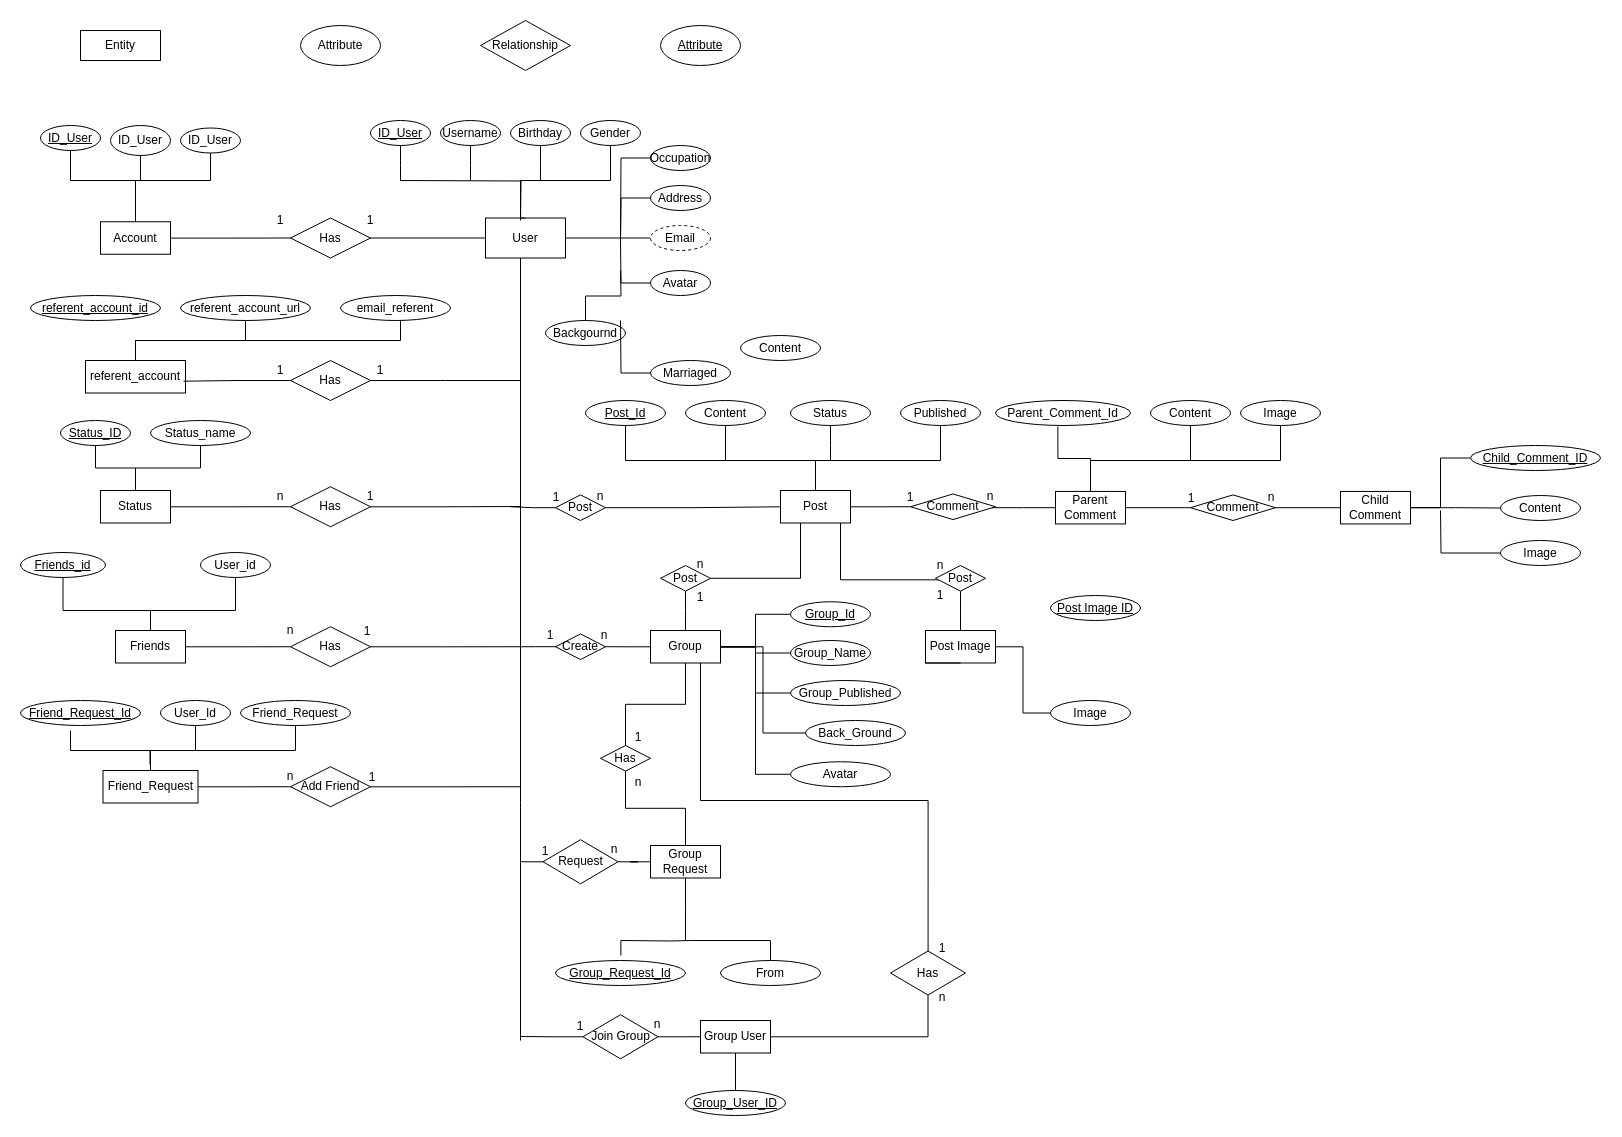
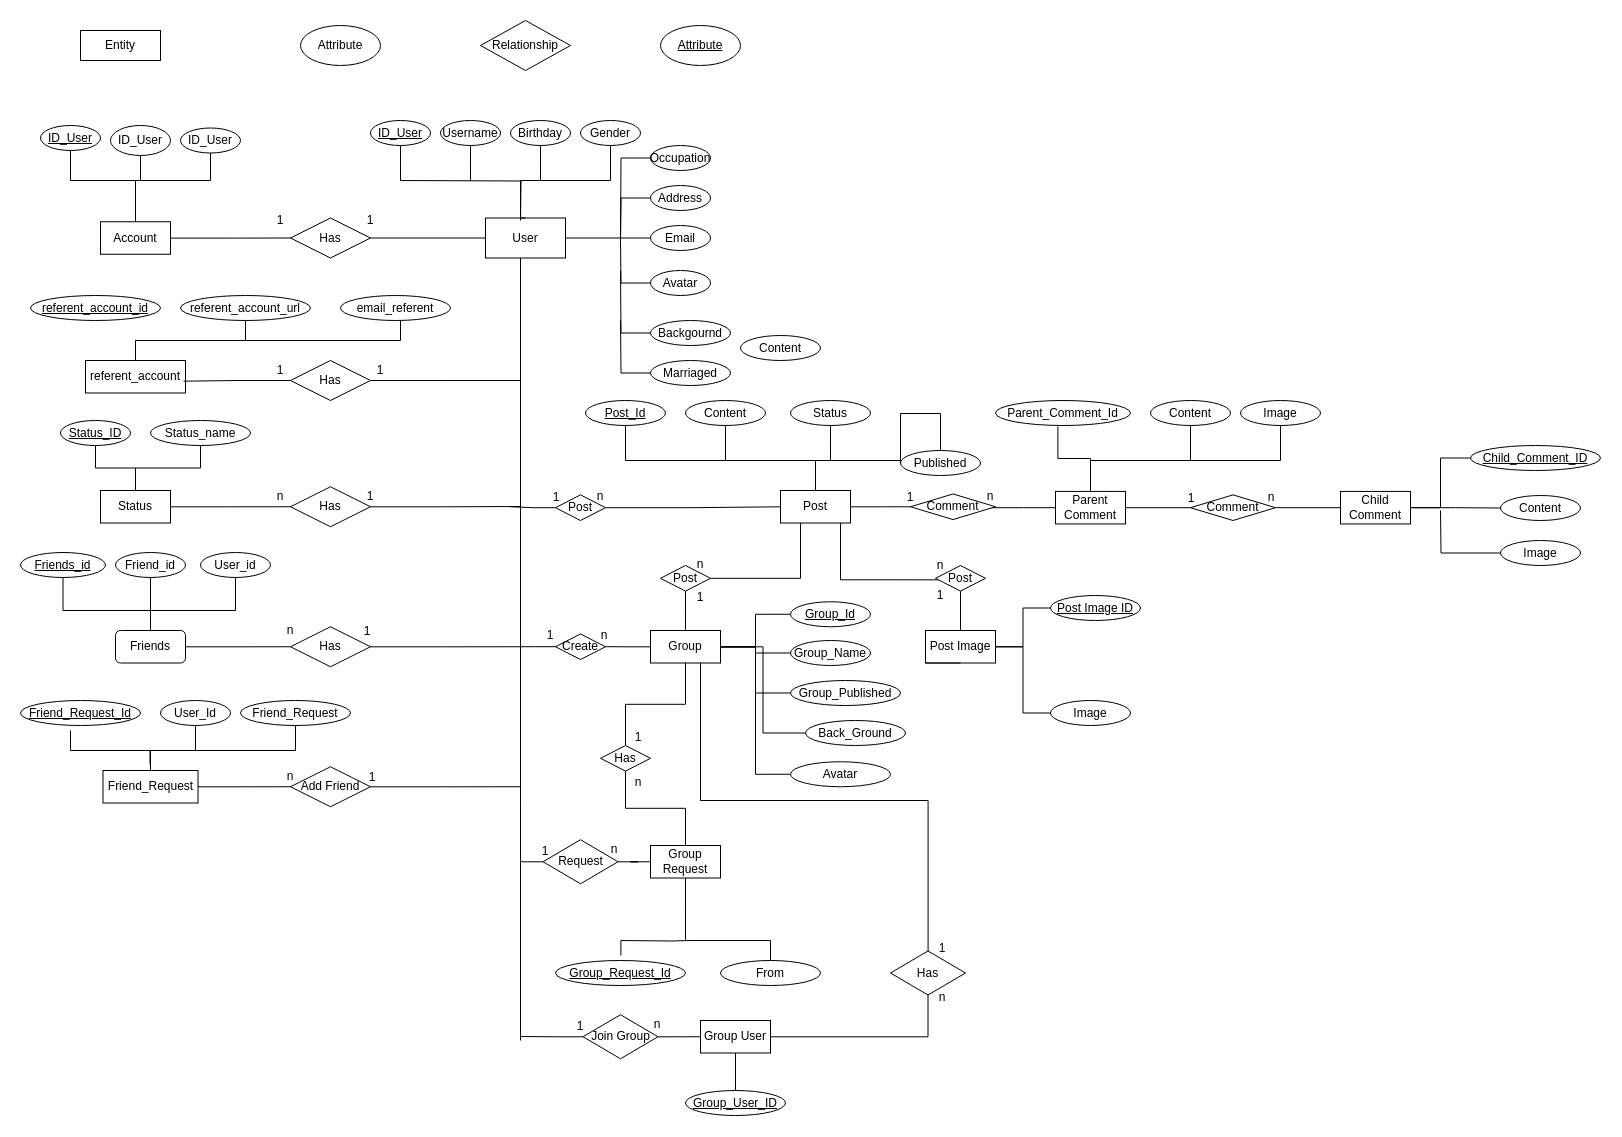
node "Email": style dashed -> solid
node "Backgournd": moved (586, 333) -> (691, 333)
node "Published": moved (941, 413) -> (941, 463)
node "Friend_id": added
edge "Friend_id" -- "Friends": added
edge "Post Image ID" -- "Post Image": added
node "Friends": shape rectangle -> rounded rectangle
